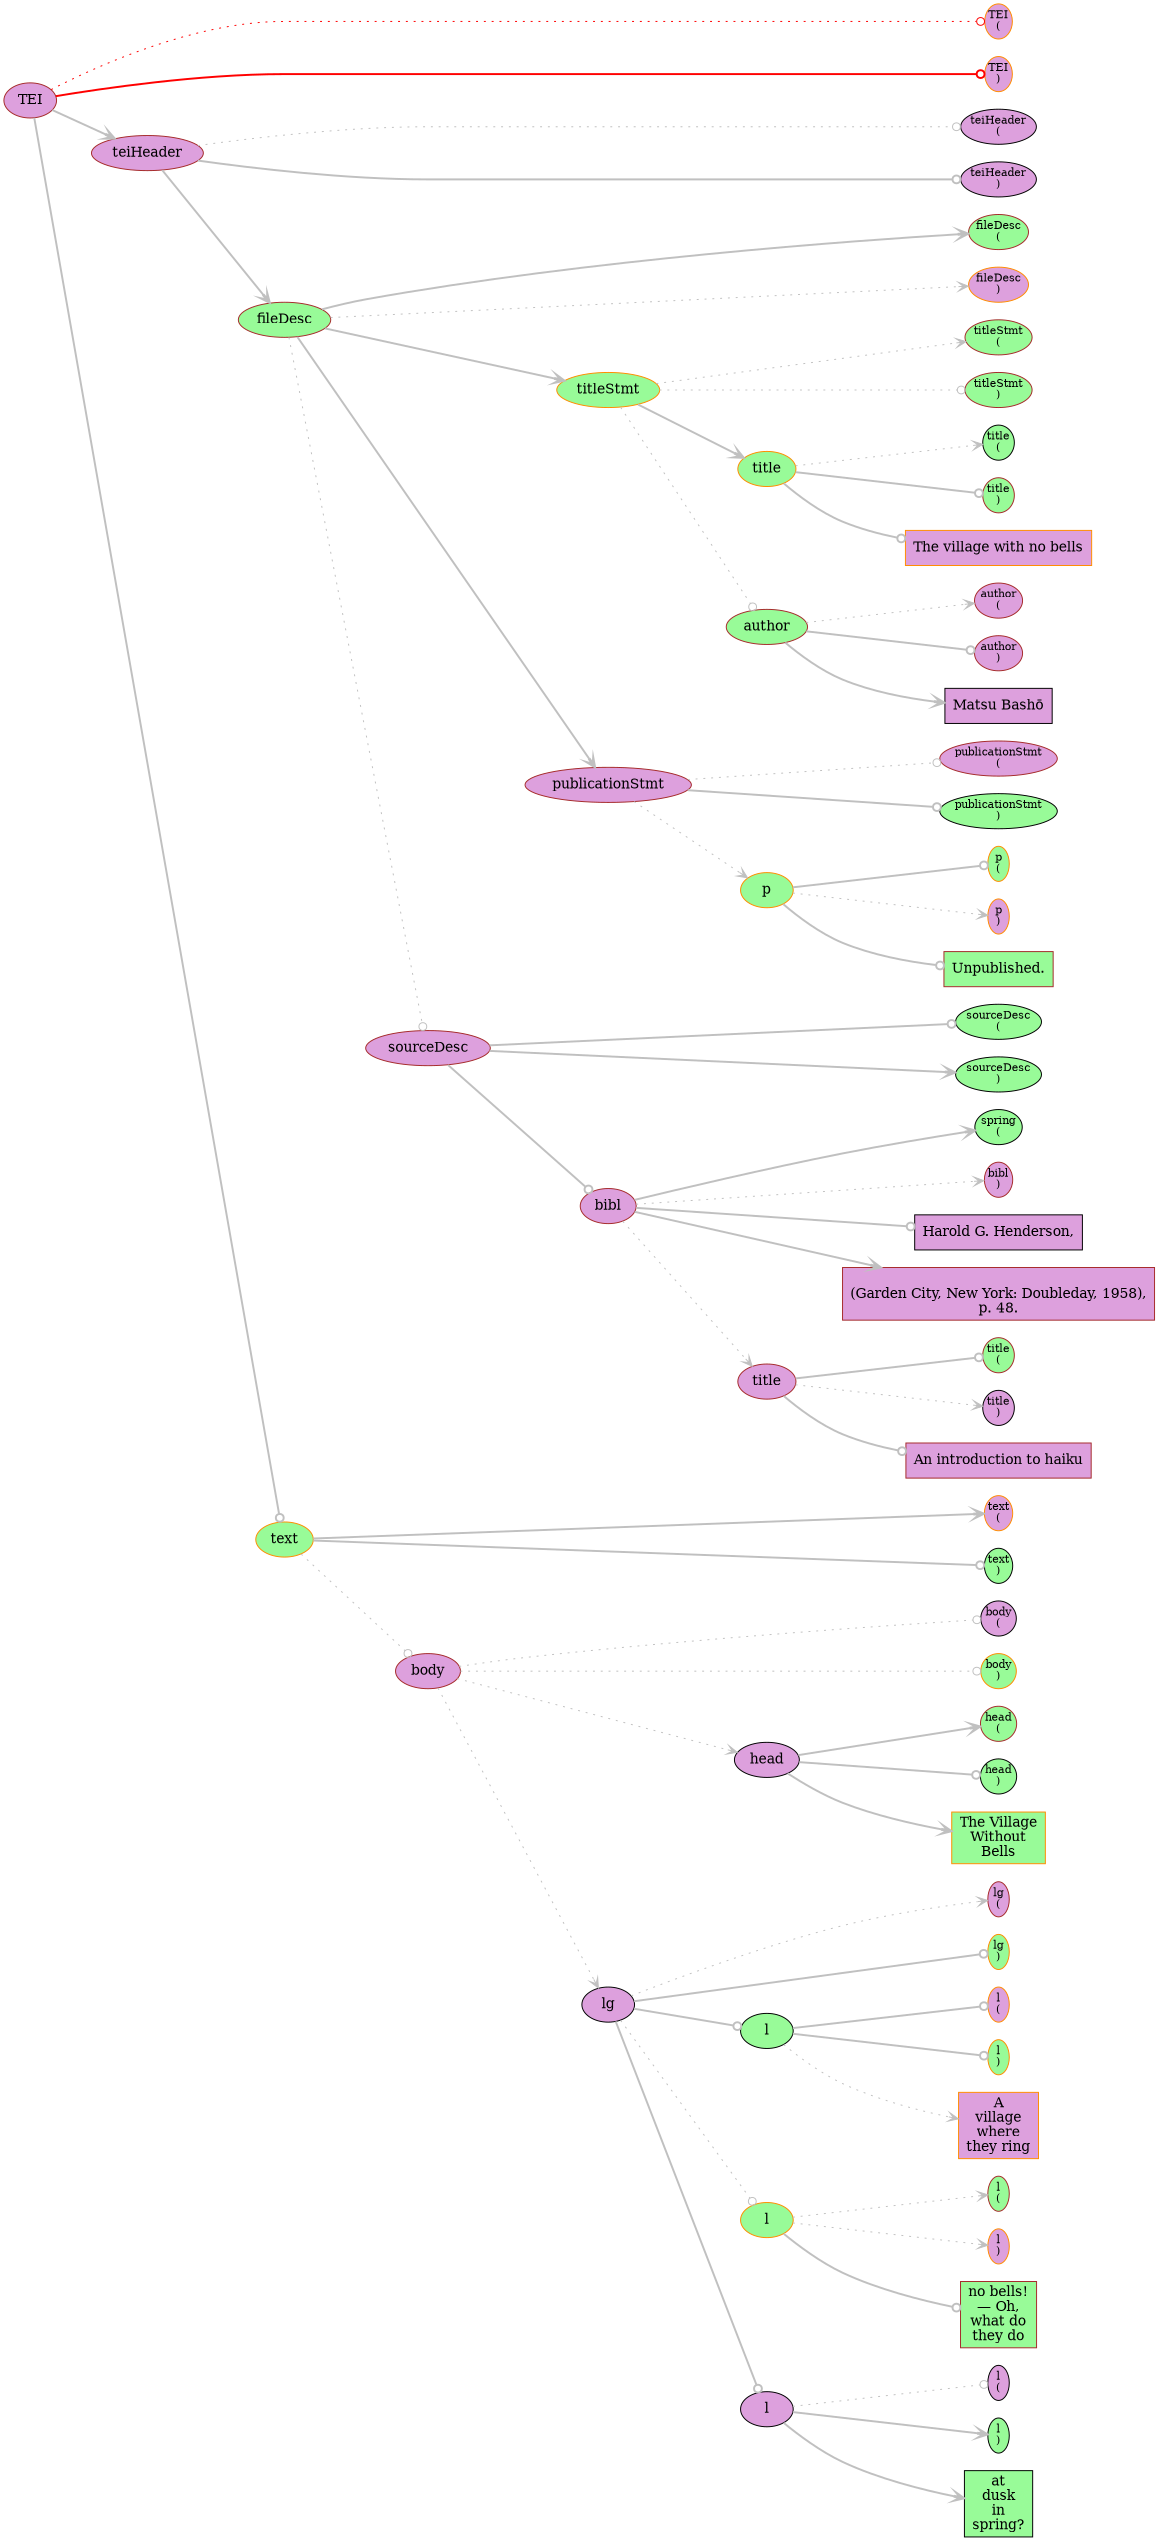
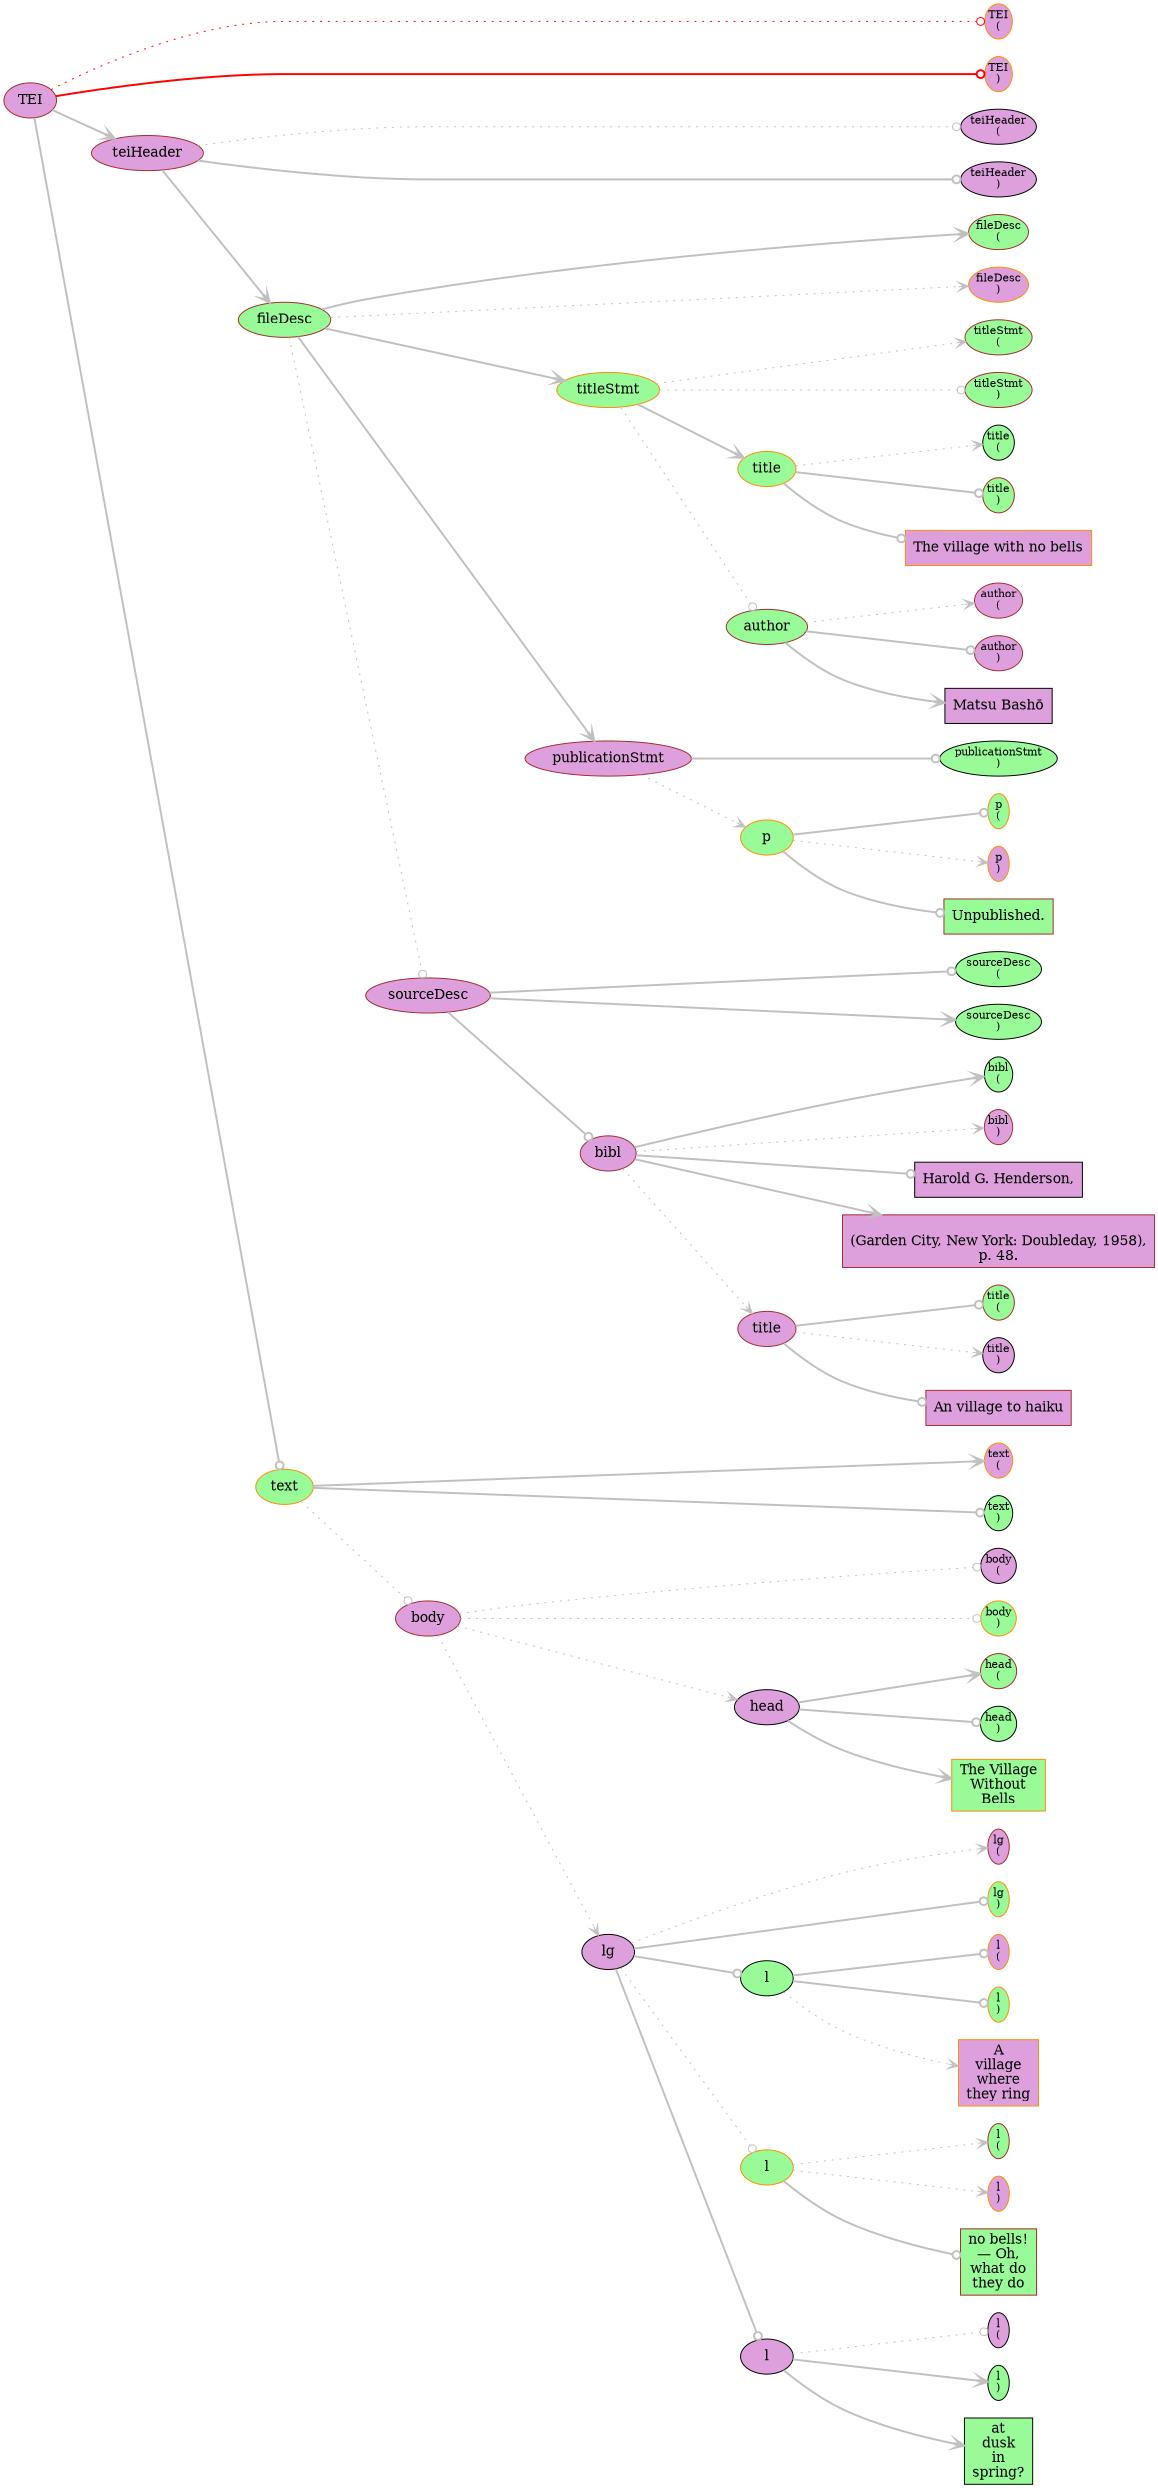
node "publicationStmt (": removed
node "spring (": label "spring (" -> "bibl ("
node "An introduction to haiku": label "An introduction to haiku" -> "An village to haiku"
